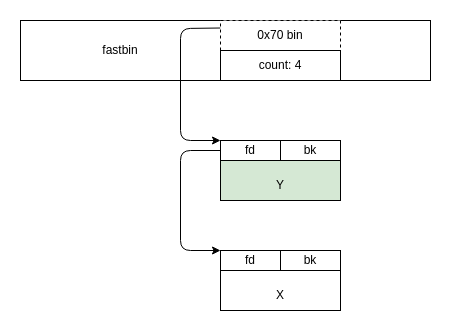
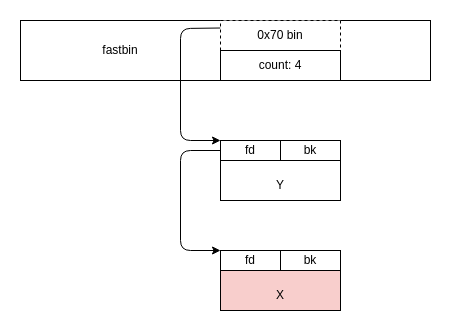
node "Y": fillcolor #d5e8d4 -> #ffffff
node "X": fillcolor #ffffff -> #f8cecc
